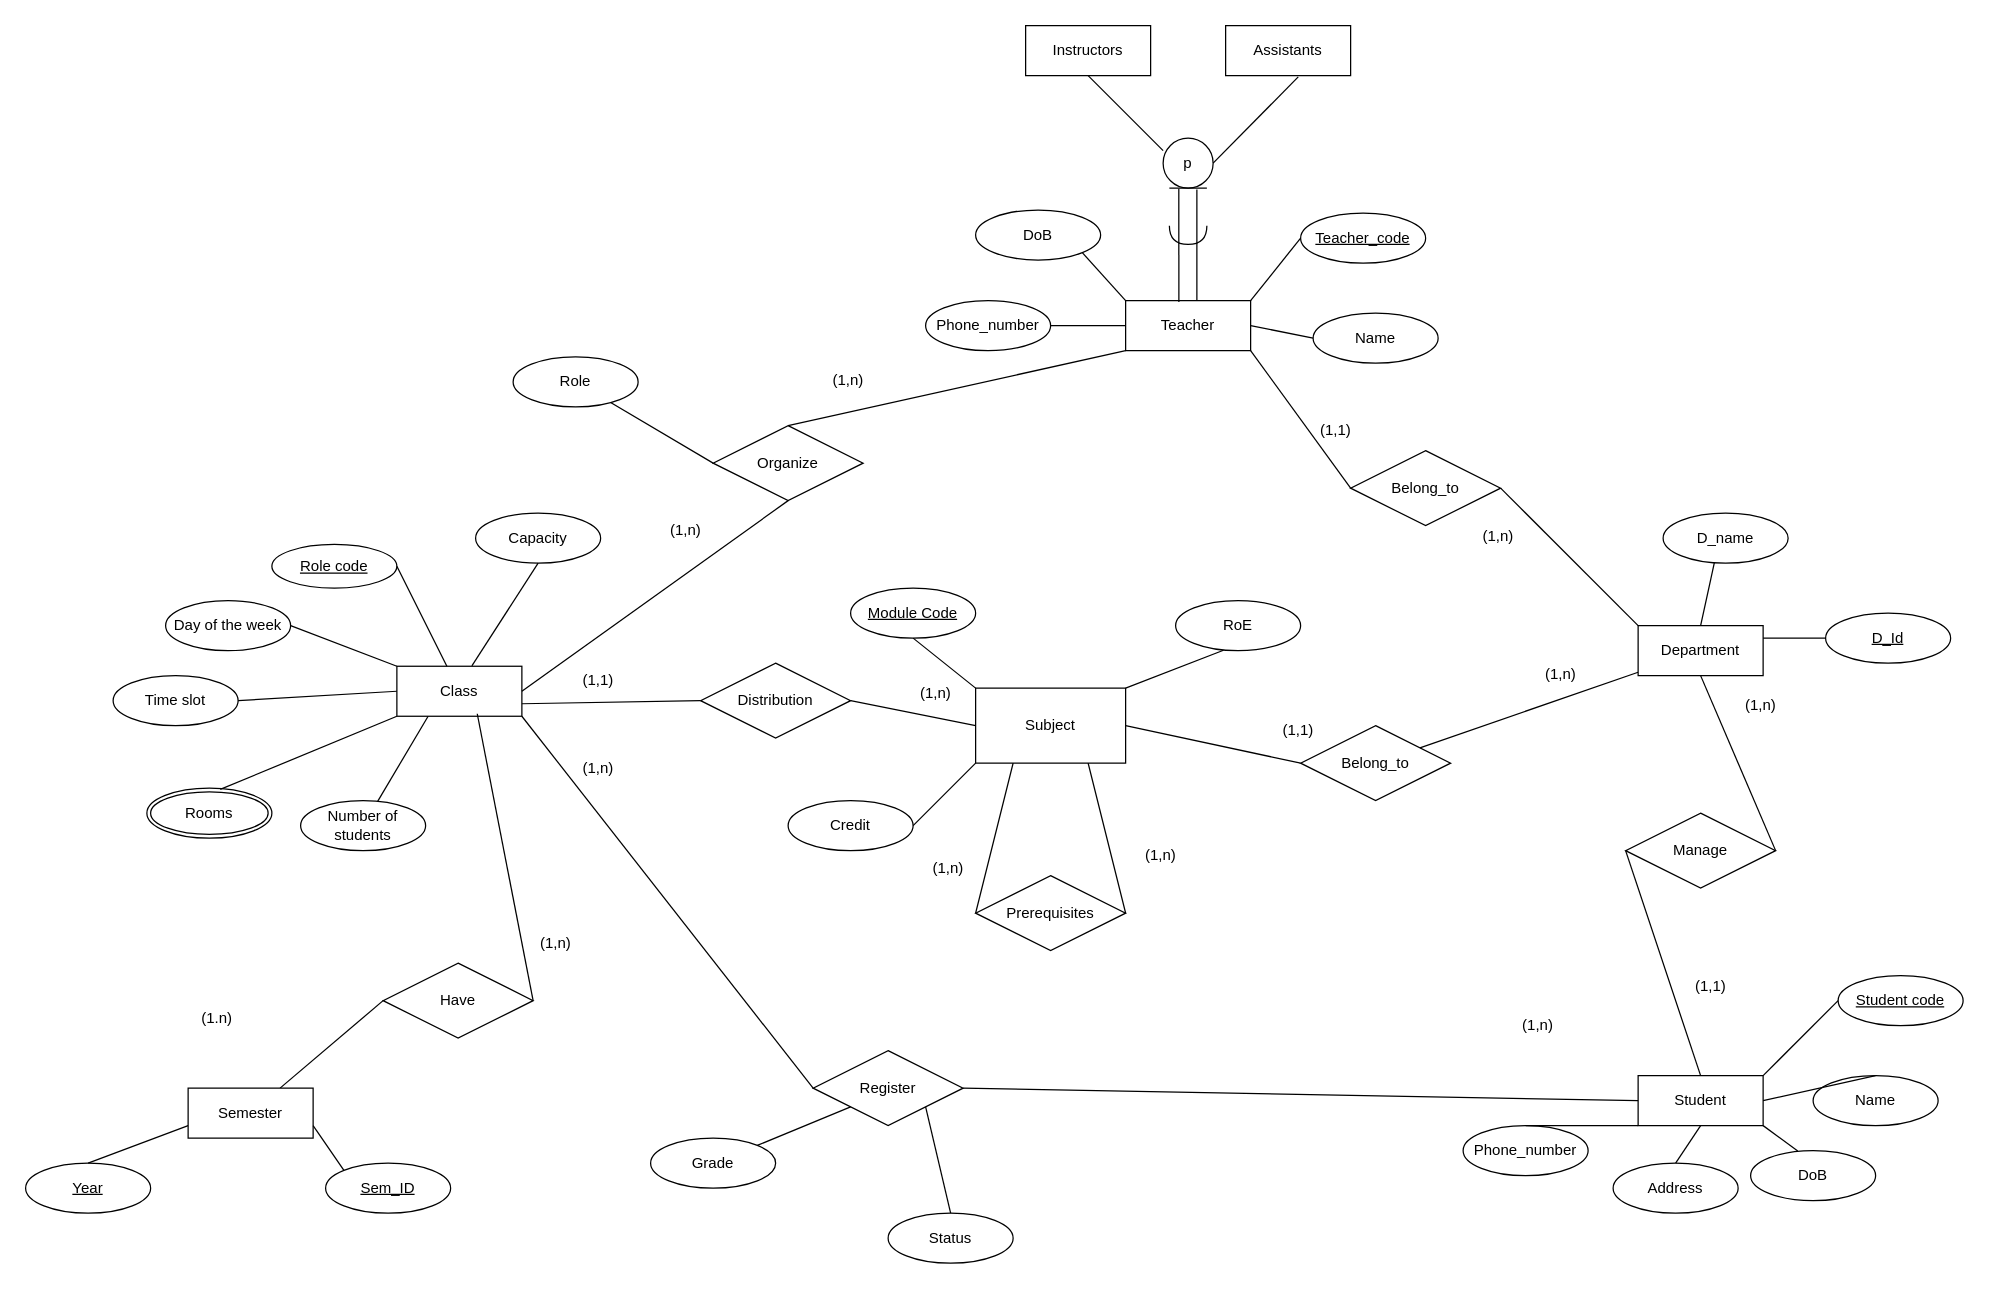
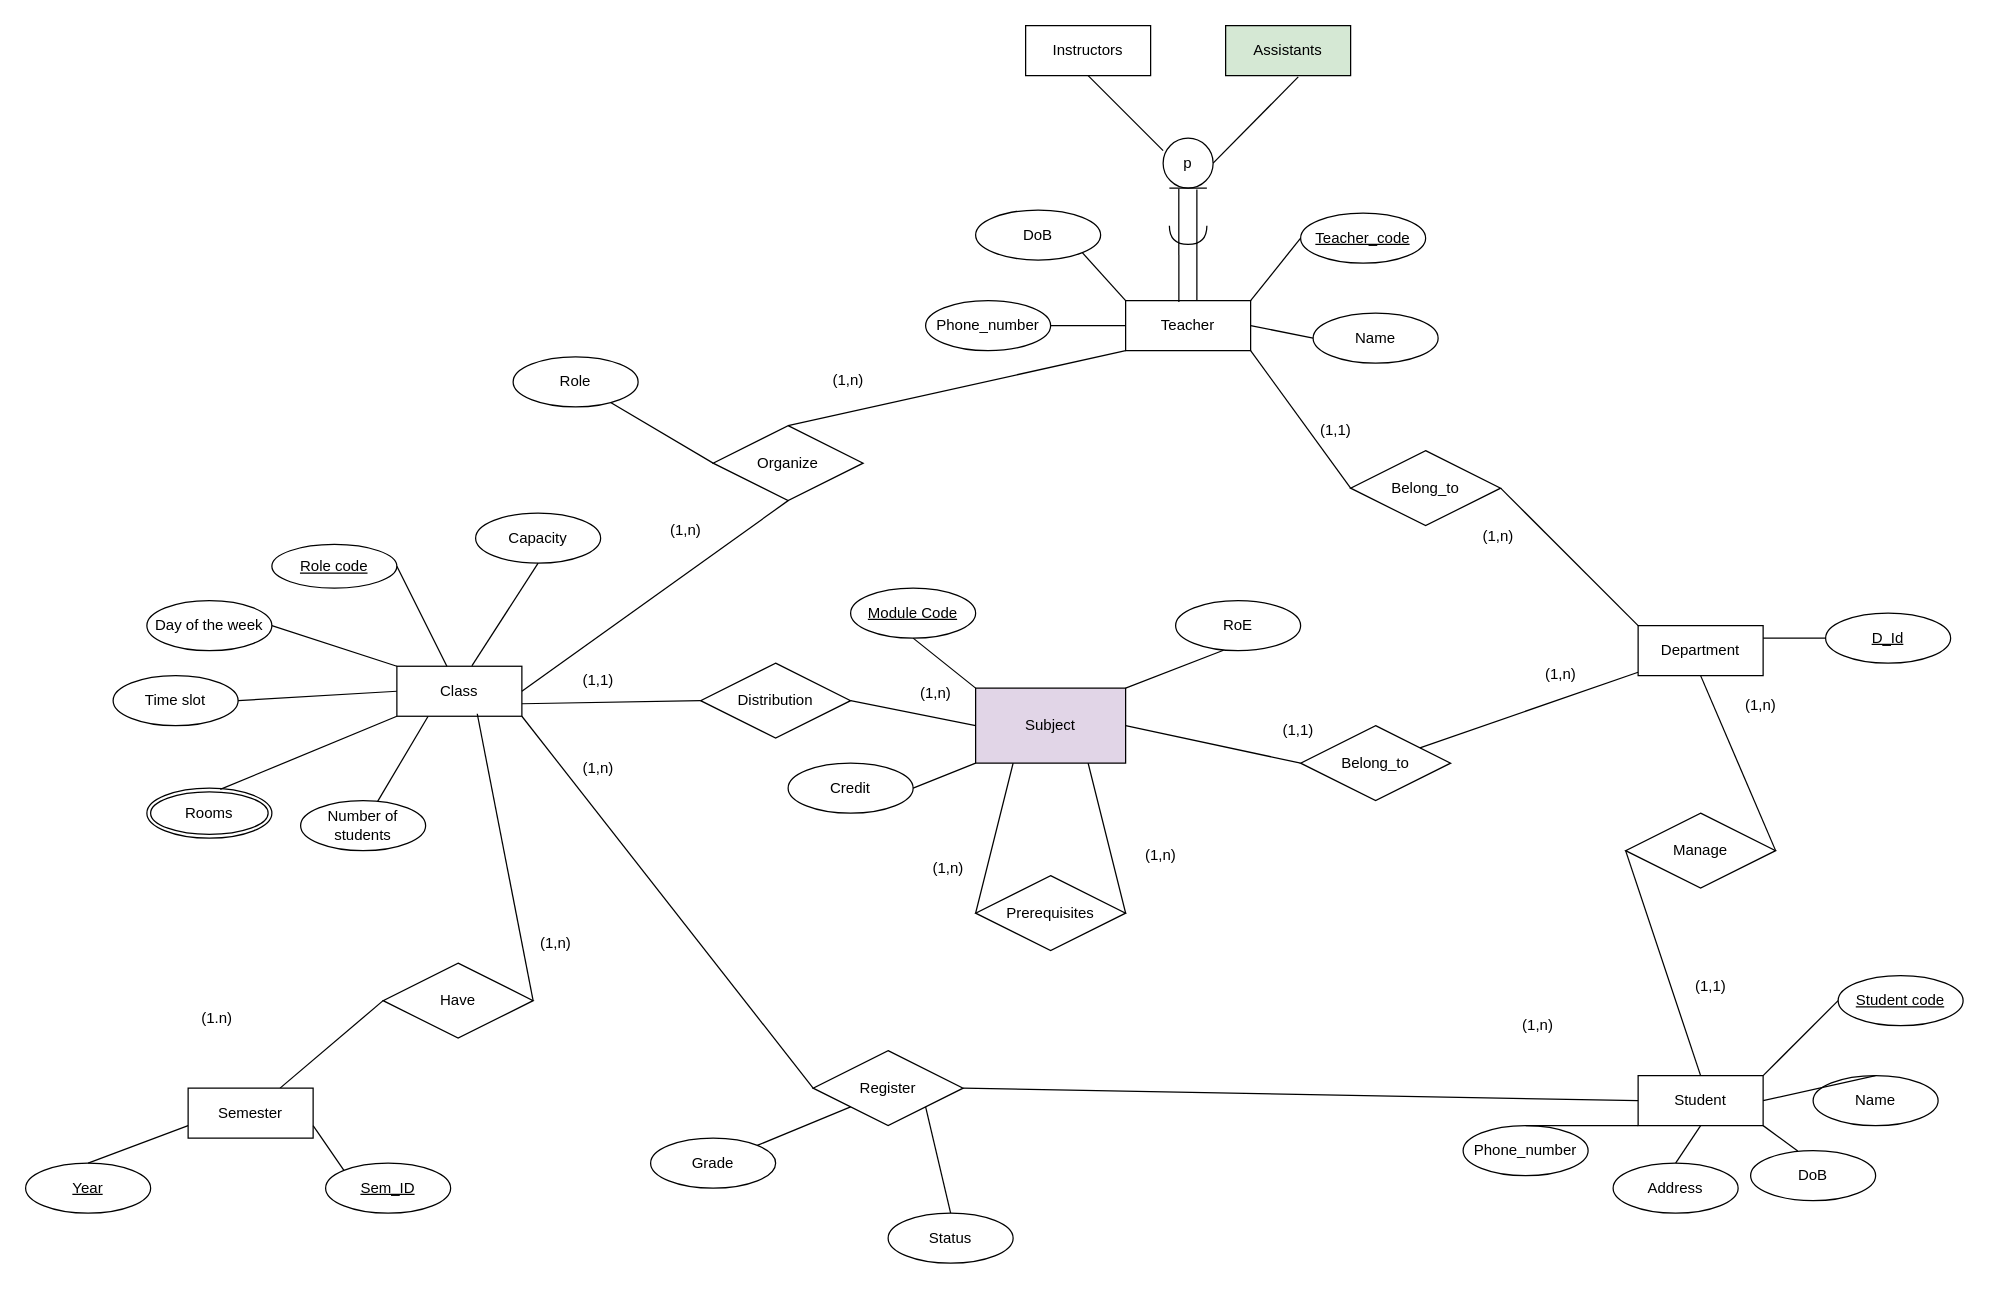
node "Assistants": fillcolor #ffffff -> #d5e8d4
node "D_name": removed
edge "D_name" -- "Department": removed
node "Day of the week": moved (228, 626) -> (209, 626)
node "Subject": fillcolor #ffffff -> #e1d5e7
node "Credit": moved (851, 826) -> (851, 788)
